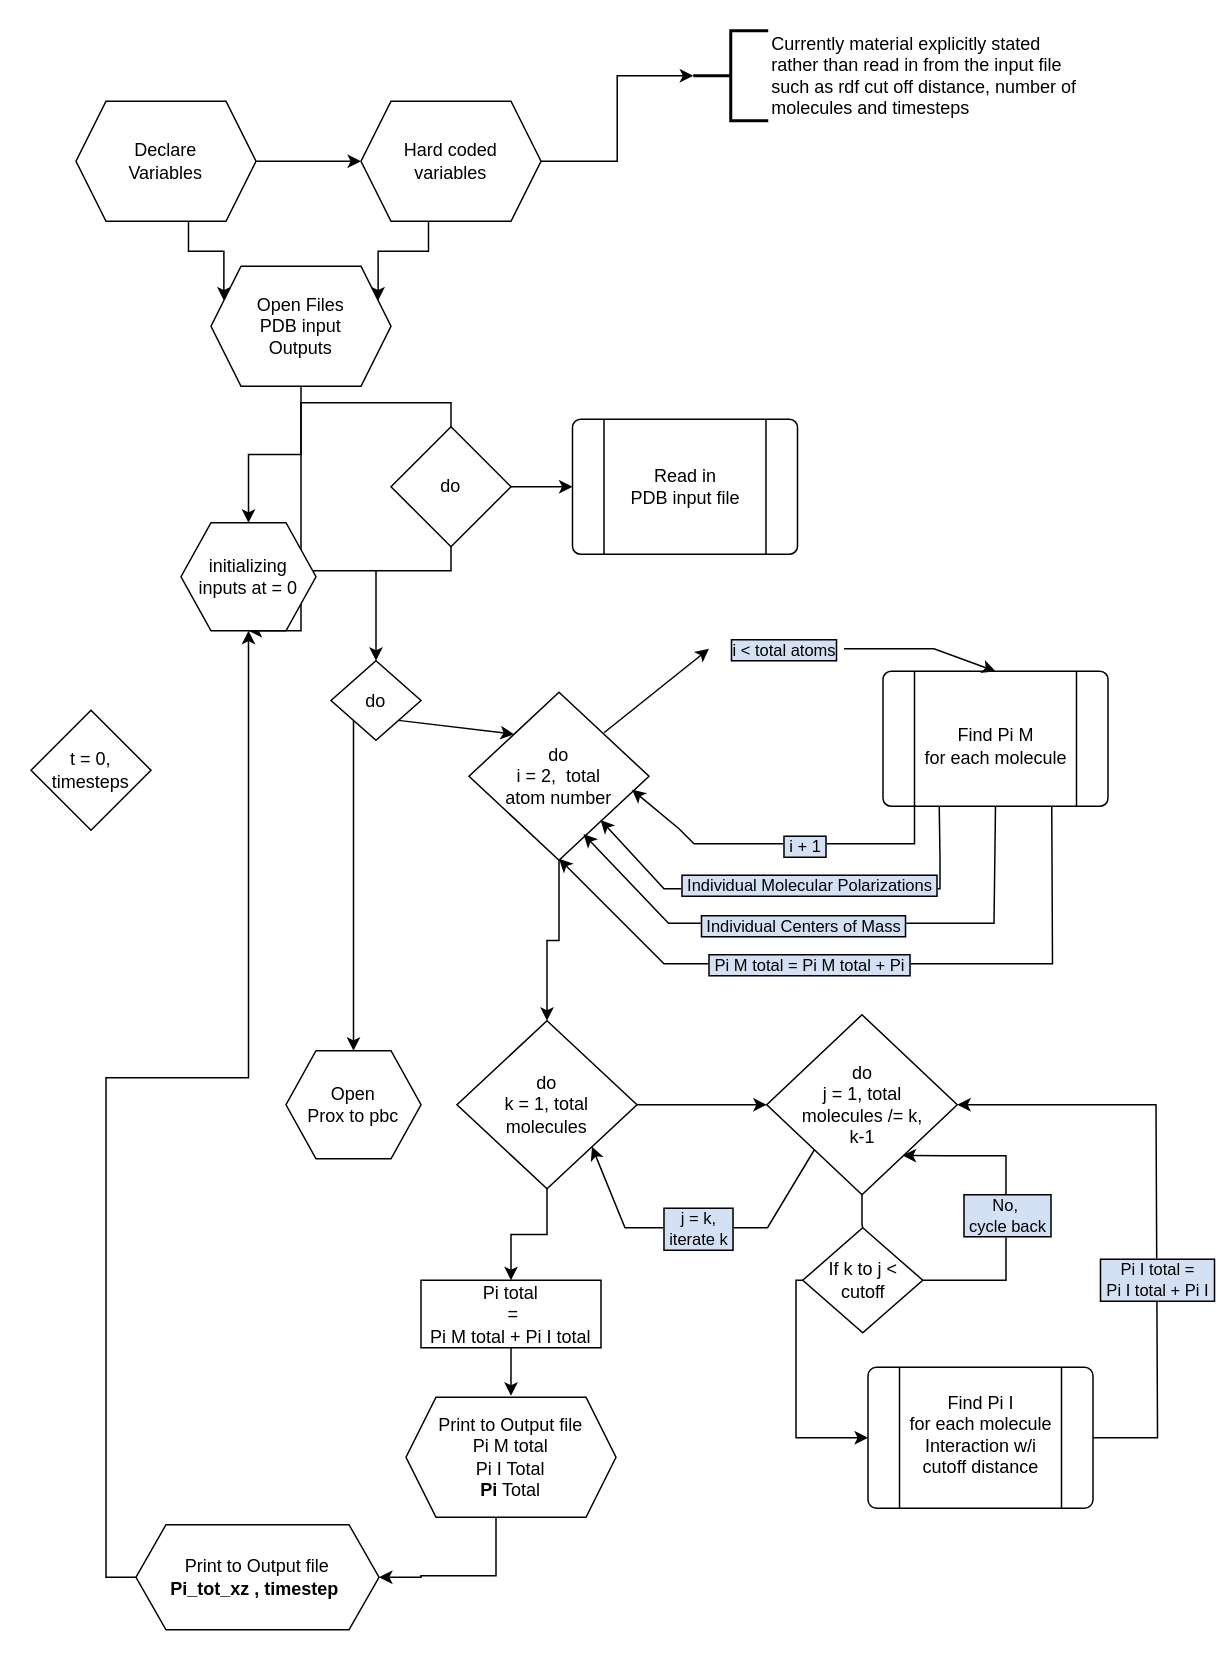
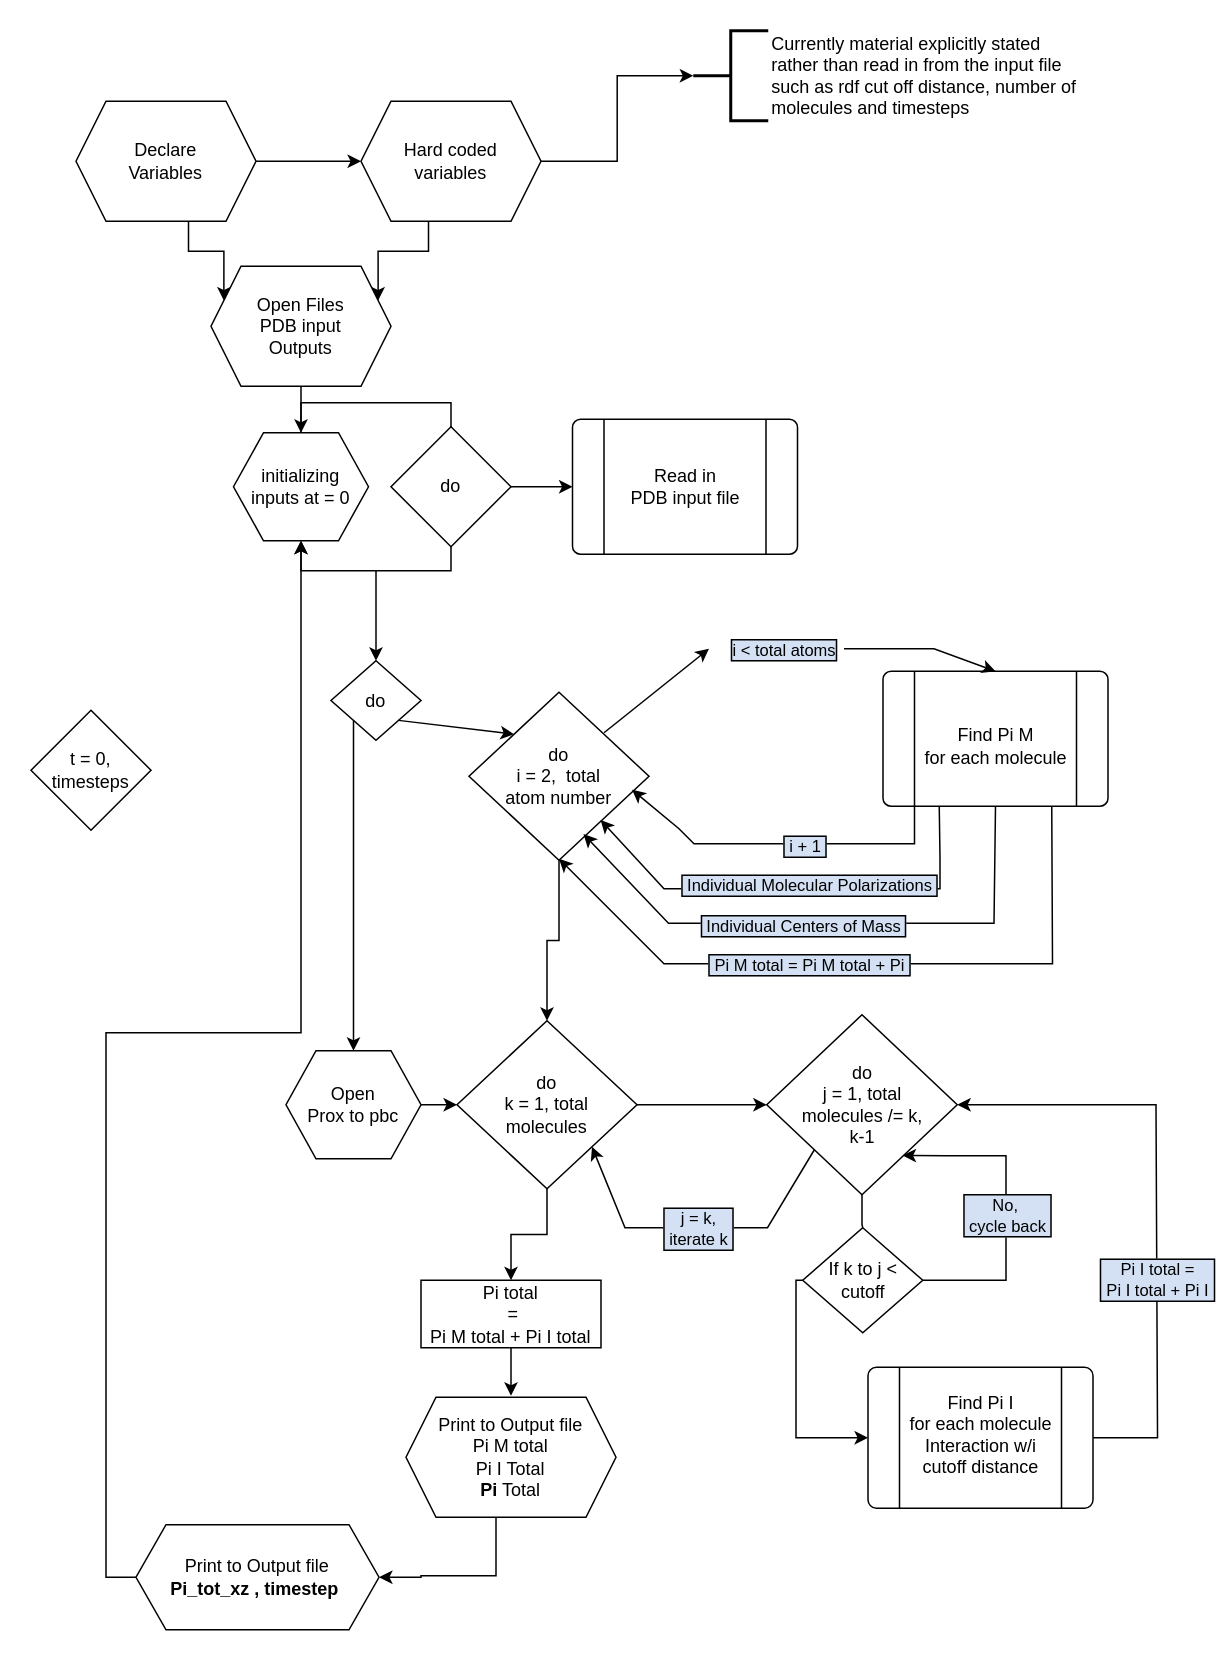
node "initializing inputs at = 0": moved (248, 577) -> (301, 487)
edge "Open Prox to pbc" -> "do k = 1, total molecules": added
